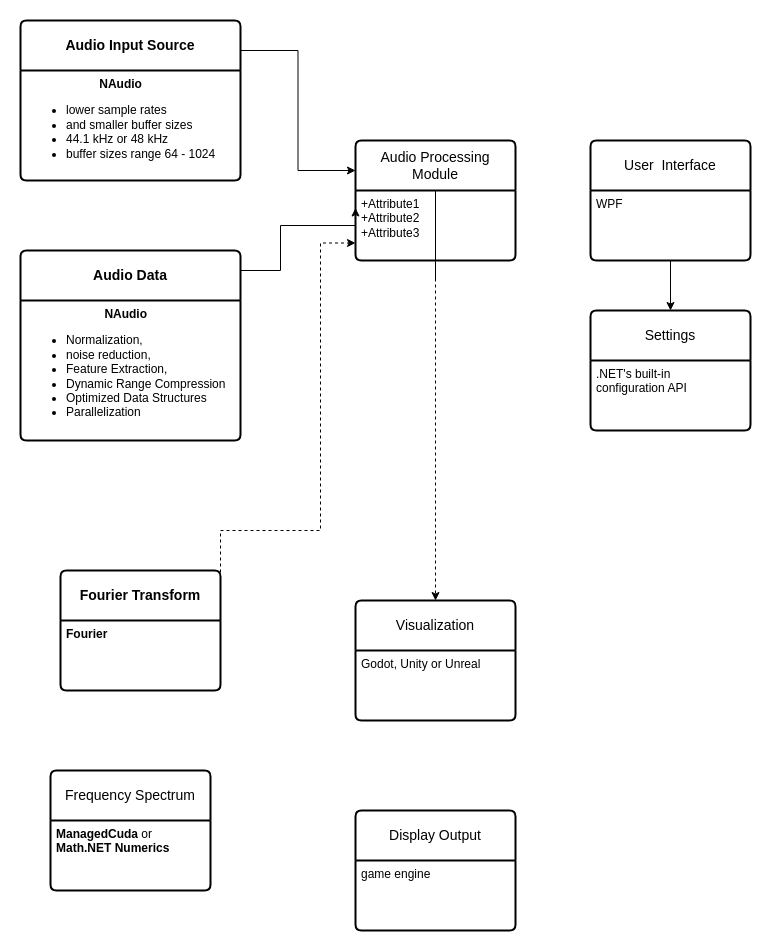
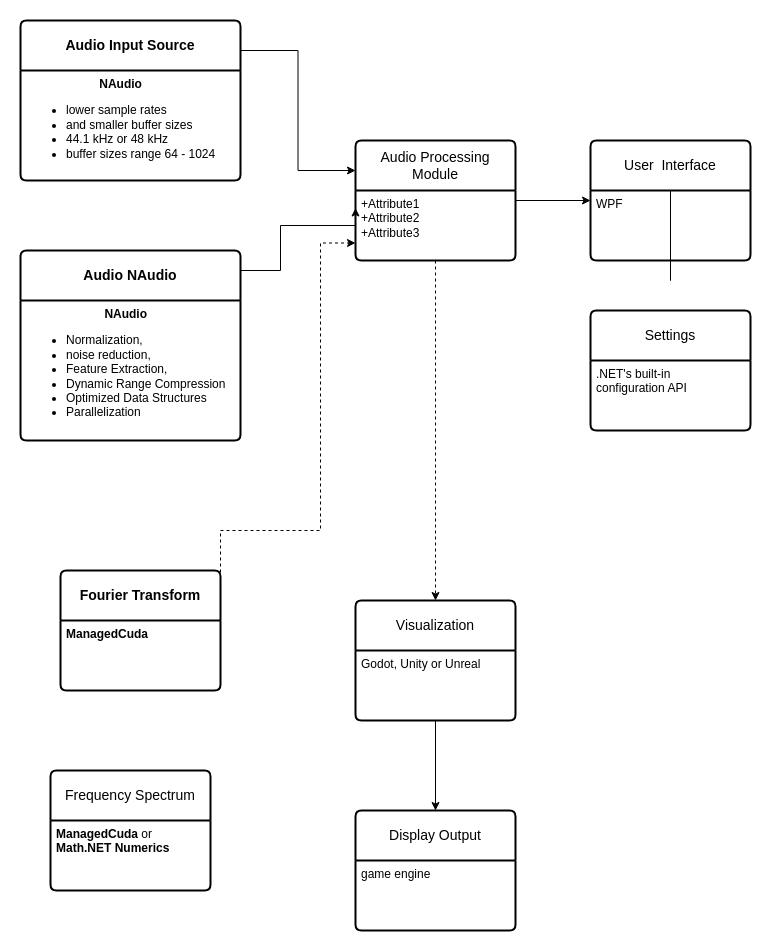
edge "Audio Processing Module" -> "+Attribute1 +Attribute2 +Attribute3": now "Audio Processing Module" -> "User Interface"
node "Audio Data": label "Audio Data" -> "Audio NAudio"
edge "User Interface" -> "Settings": now "User Interface" -> "WPF"
node "Fourier": label "Fourier" -> "ManagedCuda"
edge "Godot, Unity or Unreal" -> "Display Output": added
